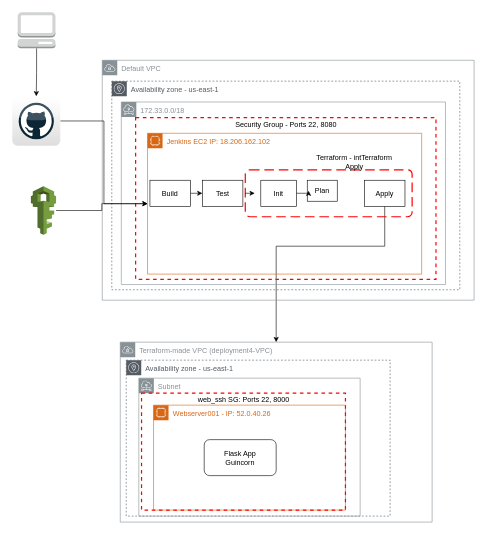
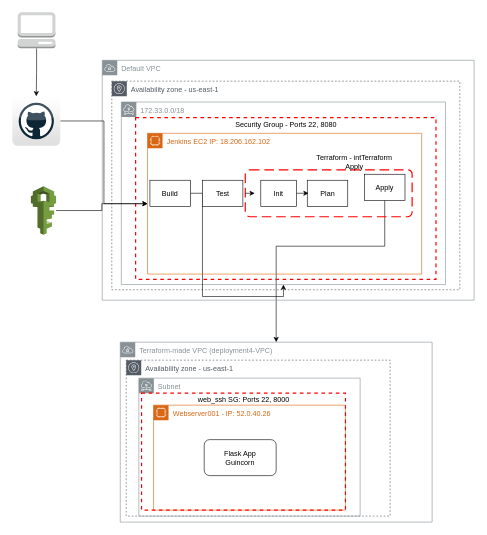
node "Plan": size 30x21 -> 41x26
edge "Build" -> "Test": now "Build" -> "172.33.0.0/18"
node "Apply": moved (385, 193) -> (385, 187)
